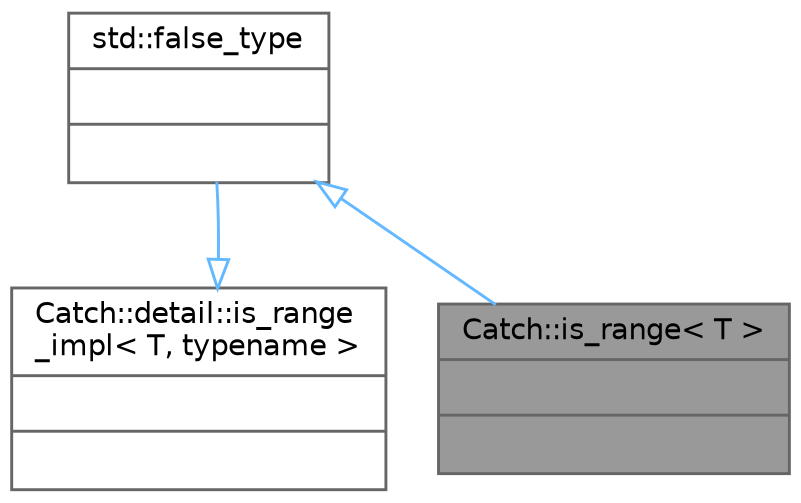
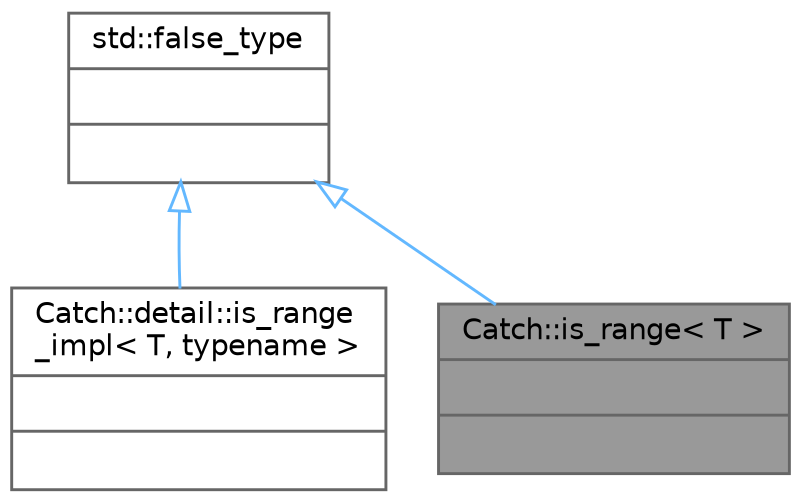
edge "std::false_type" -> "Catch::detail::is_range": reversed
